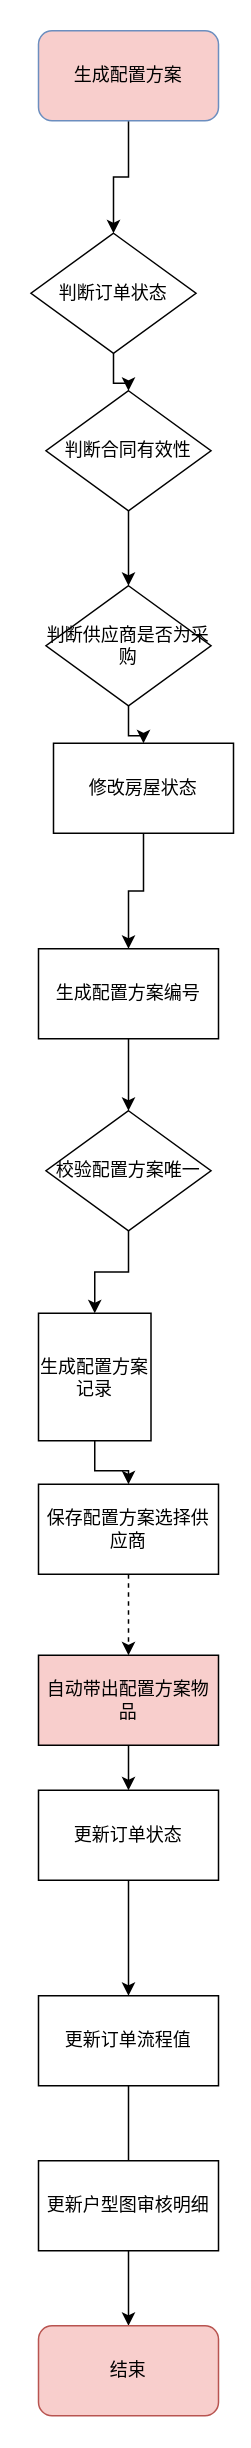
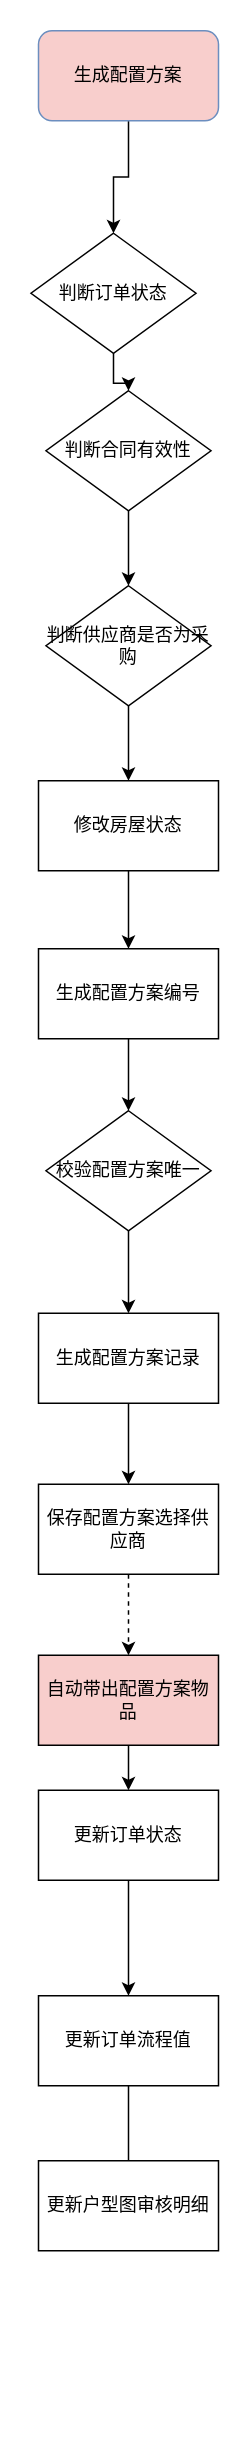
node "修改房屋状态": moved (143, 788) -> (128, 826)
node "生成配置方案记录": size 113x128 -> 180x90
edge "更新户型图审核明细" -> "结束": removed
node "结束": removed
